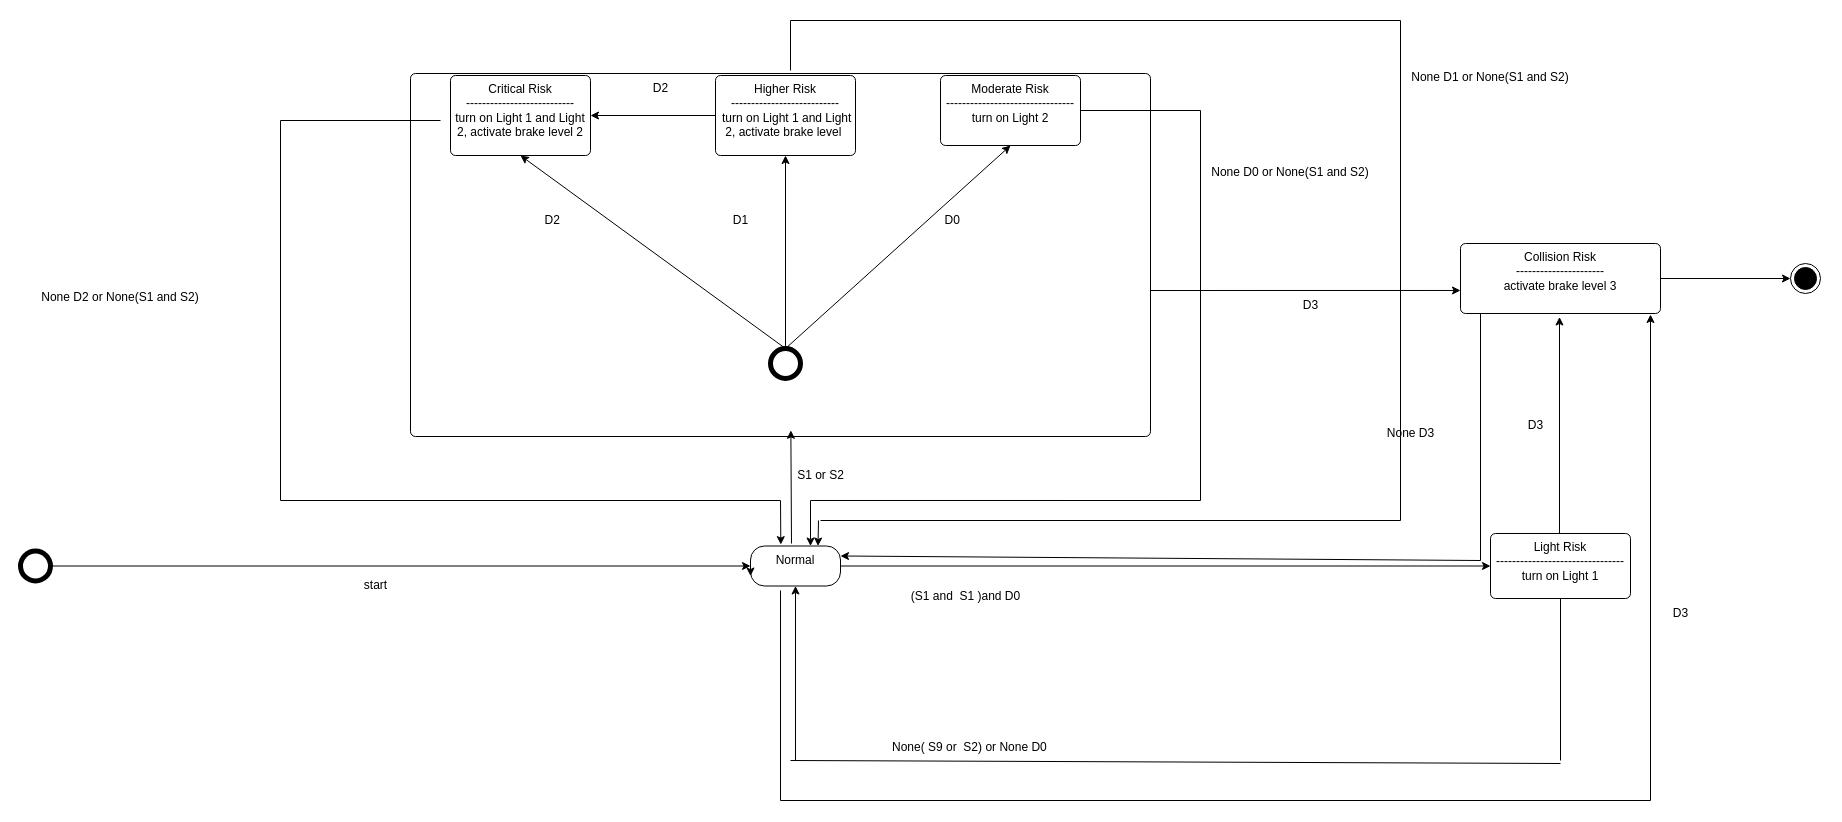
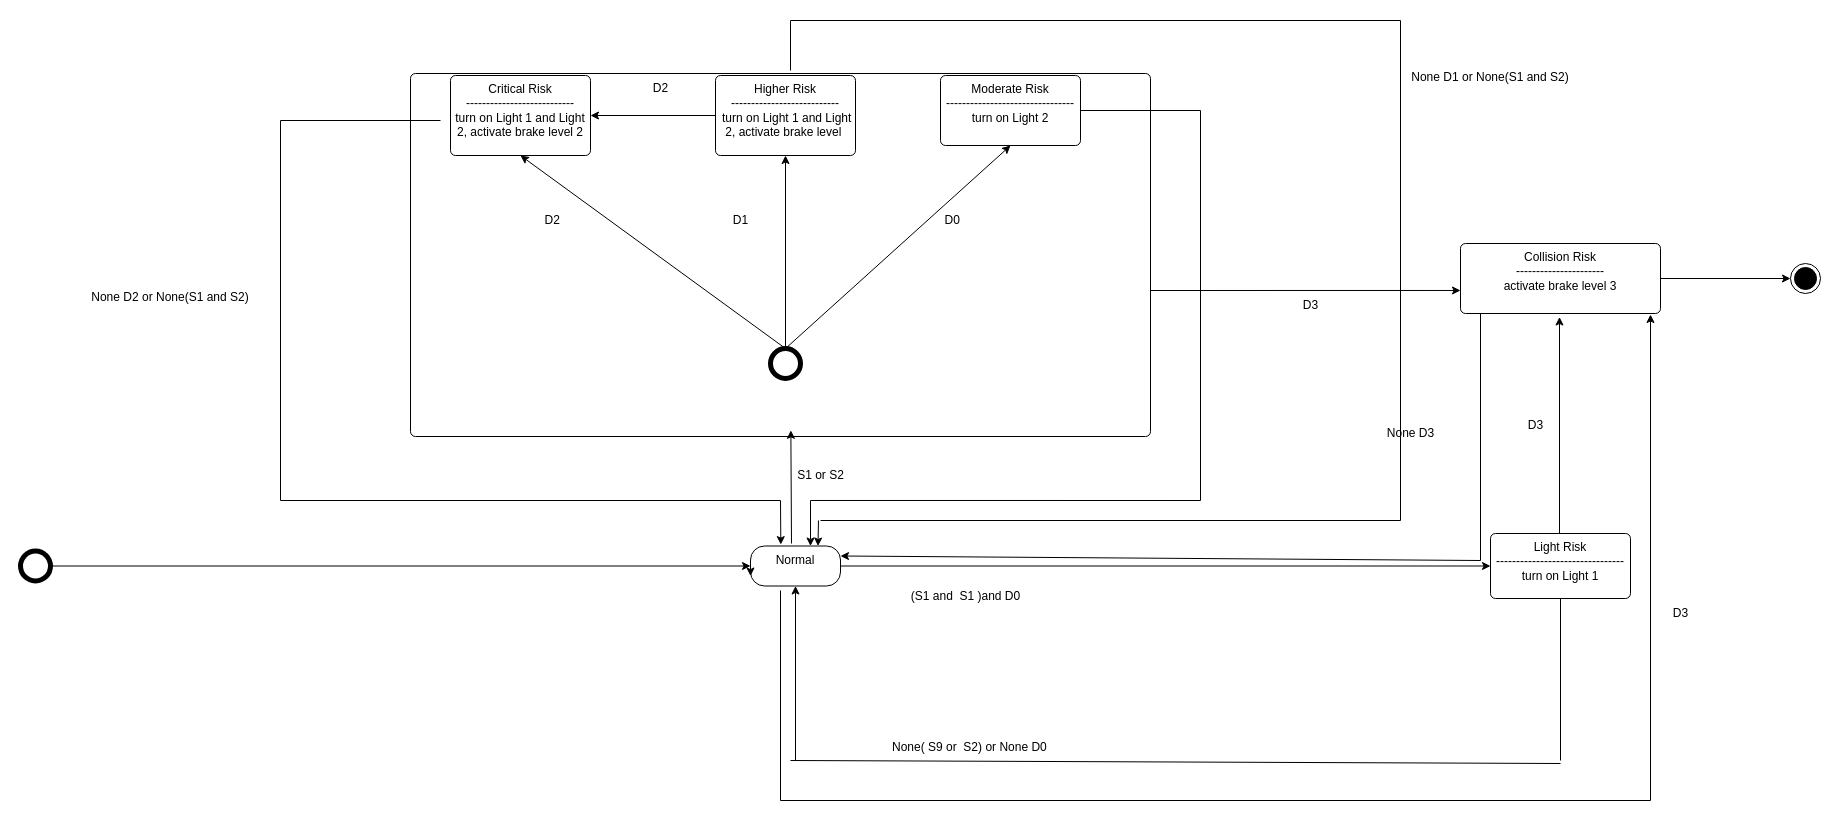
node "None D0 or None(S1 and S2)": removed
node "None D2 or None(S1 and S2)": moved (121, 297) -> (171, 297)
node "start": removed
